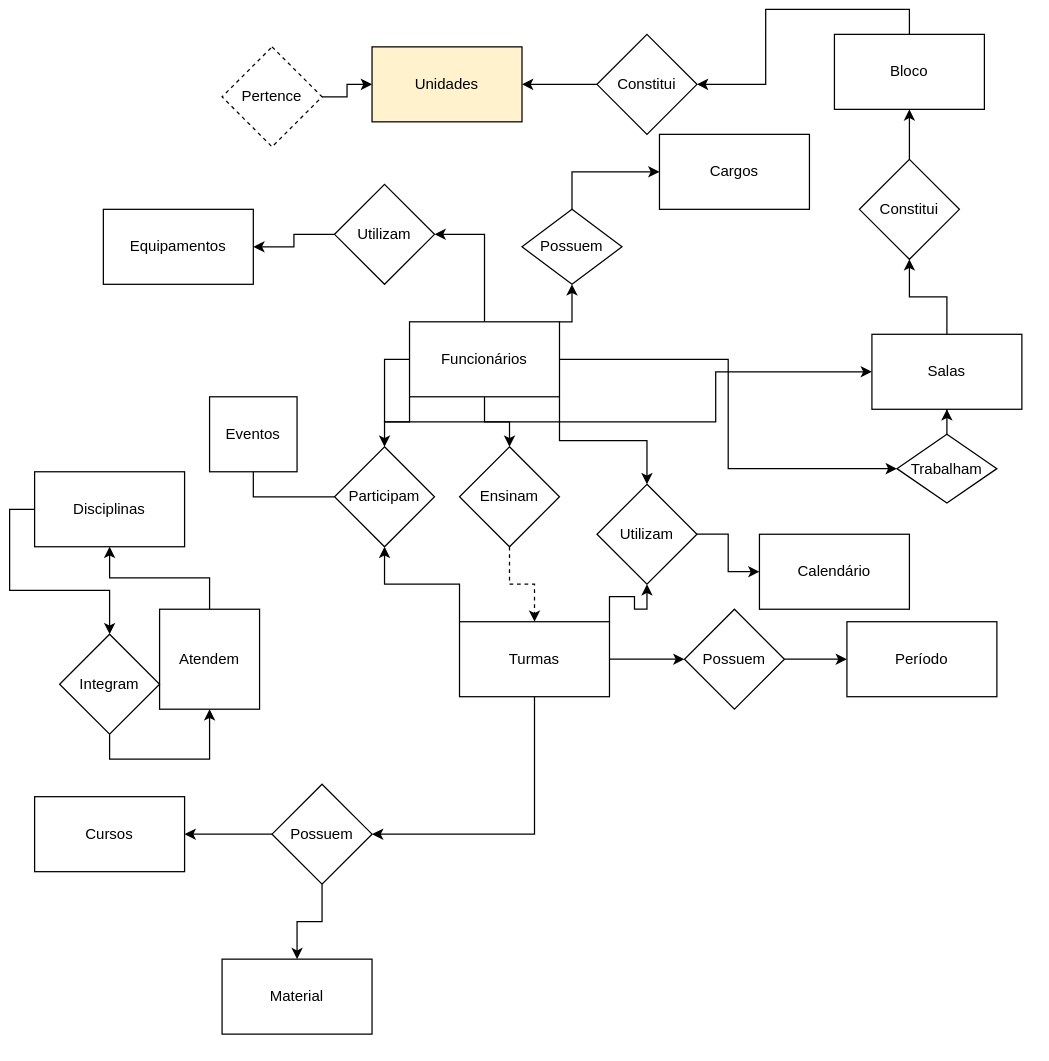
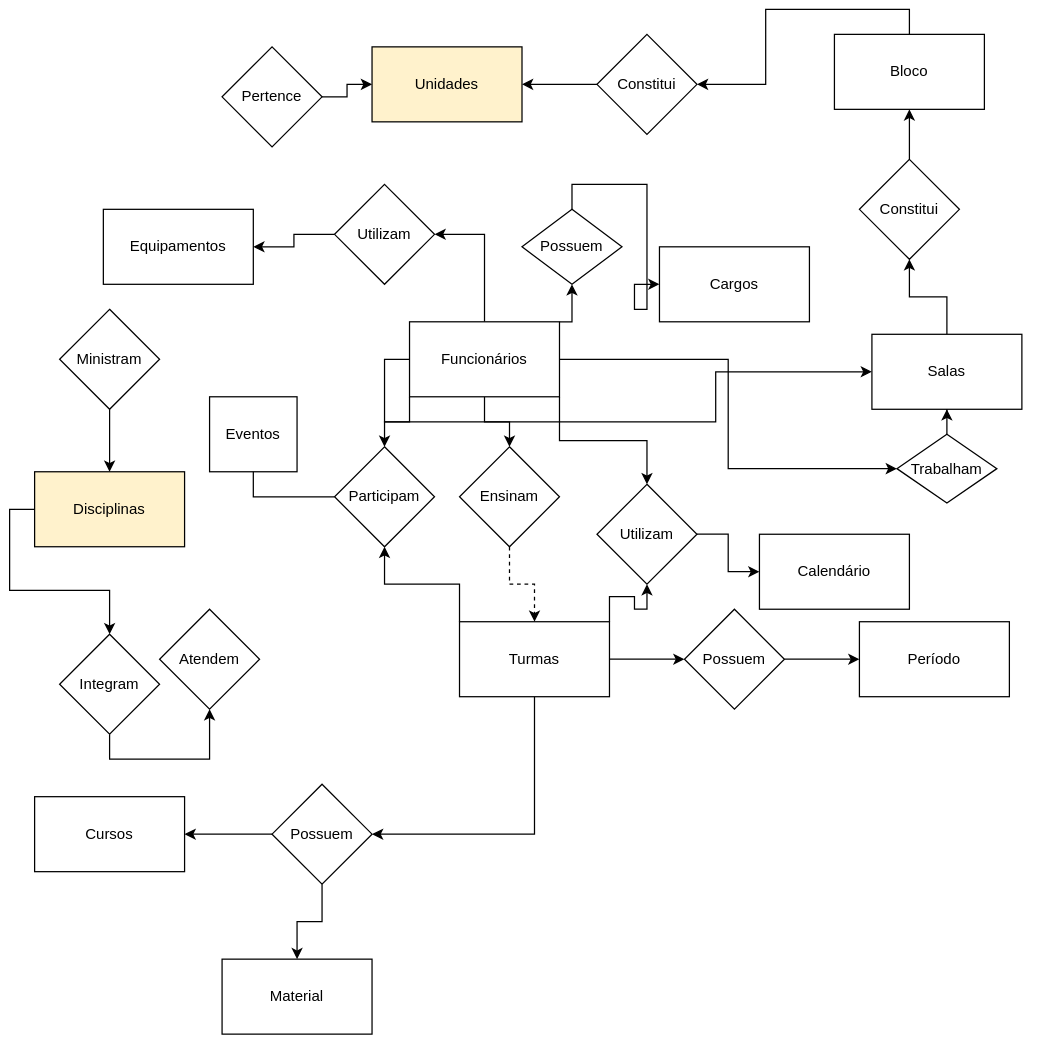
node "Pertence": style dashed -> solid
node "Cargos": moved (734, 172) -> (734, 284)
node "Ministram": added
edge "Ministram" -> "Disciplinas": added
node "Disciplinas": fillcolor #ffffff -> #fff2cc
edge "Atendem" -> "Disciplinas": removed
node "Atendem": shape rectangle -> diamond
node "Período": moved (922, 659) -> (934, 659)
